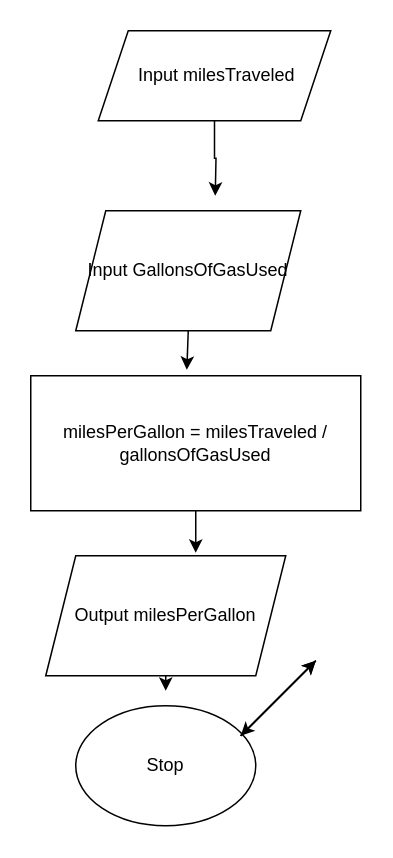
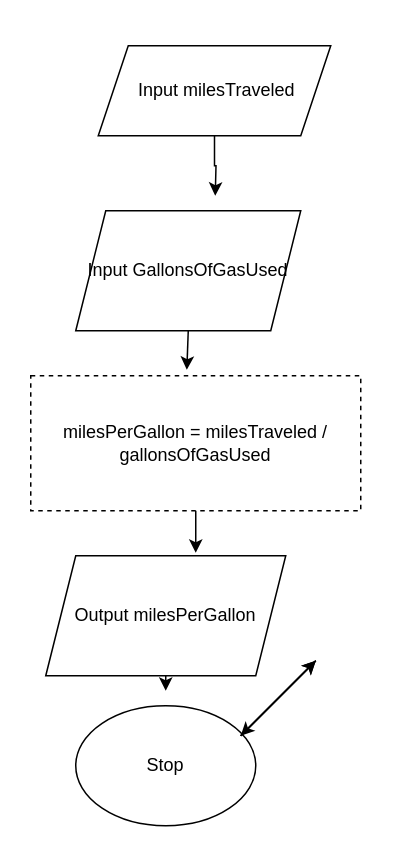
node "Input milesTraveled": moved (215, 76) -> (215, 91)
node "milesPerGallon = milesTraveled / gallonsOfGasUsed": style solid -> dashed
